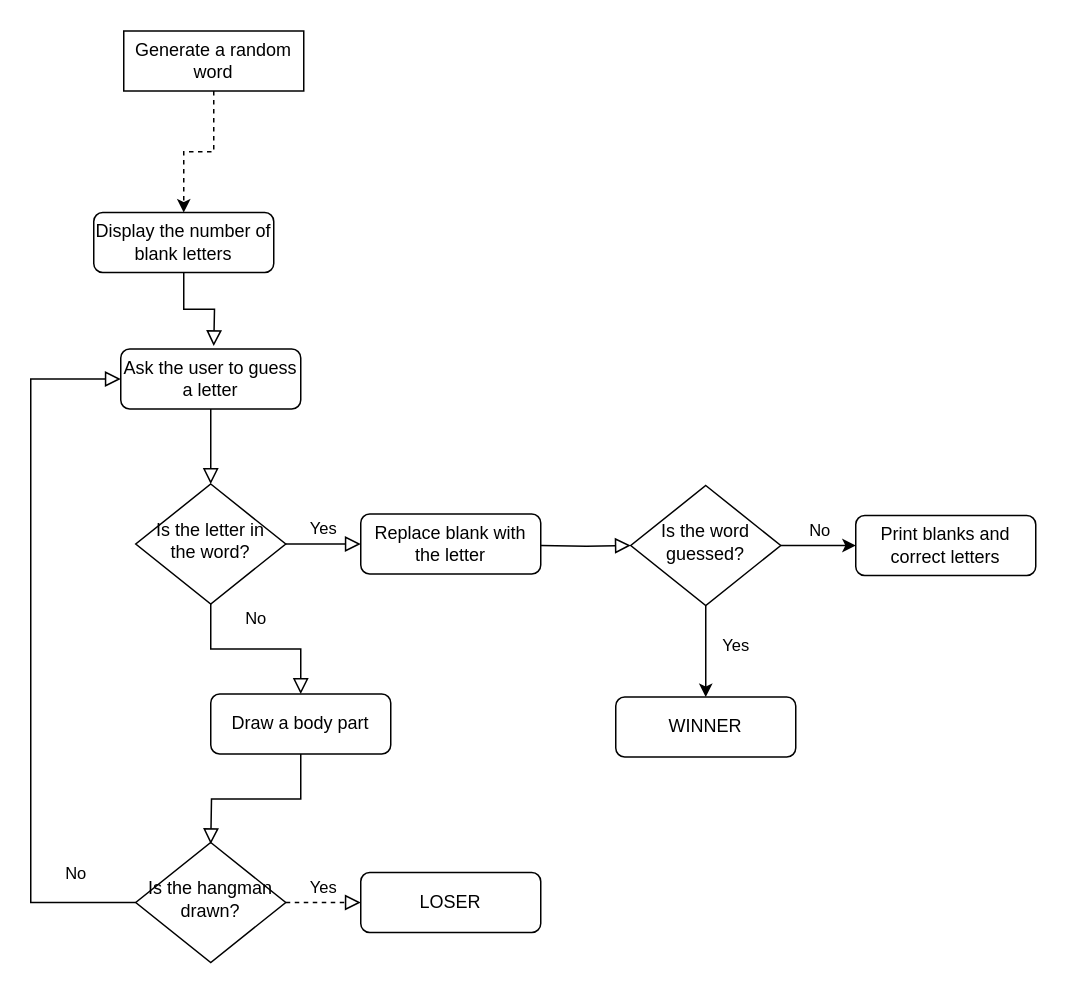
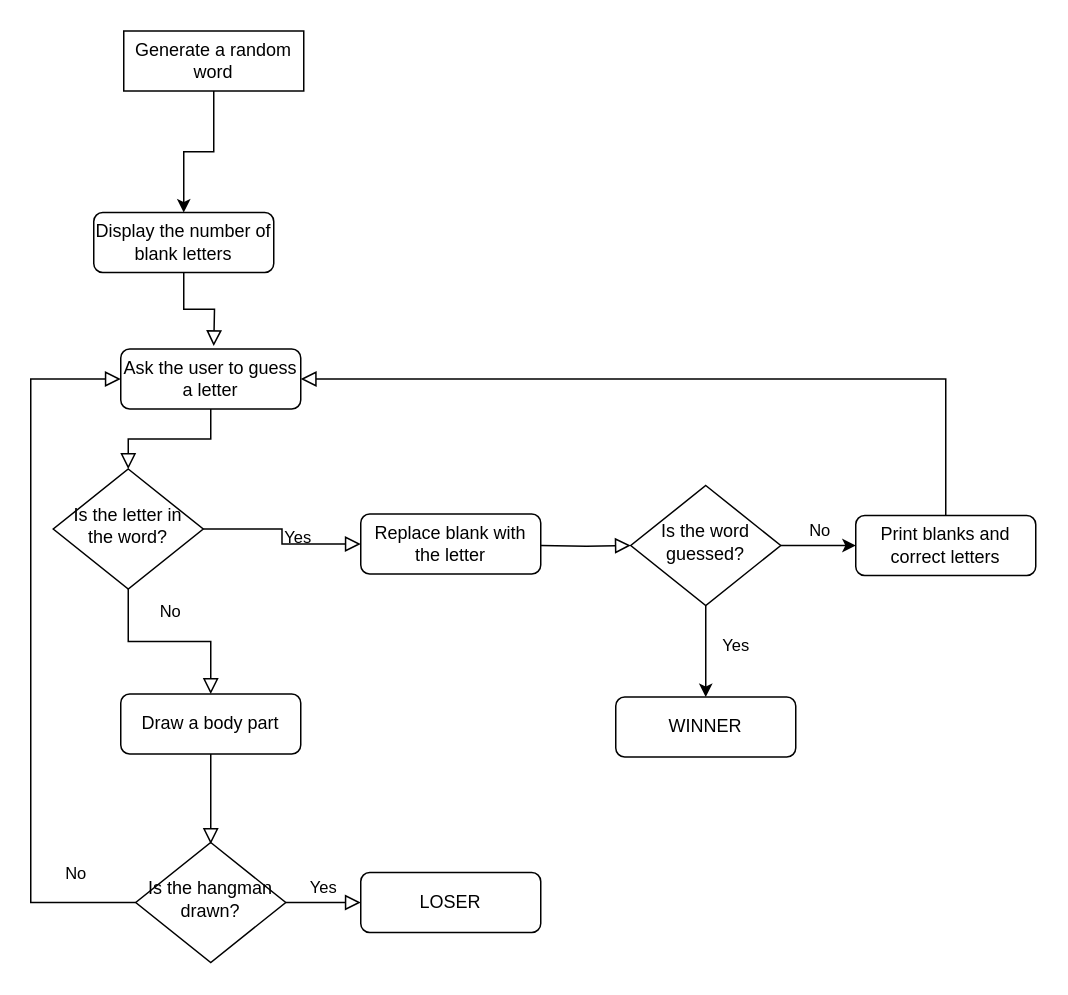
edge "Generate a random word" -> "Display the number of blank letters": style dashed -> solid
edge "Print blanks and correct letters" -> "Ask the user to guess a letter": added
node "Is the letter in the word?": moved (211, 544) -> (128, 529)
node "Draw a body part": moved (301, 724) -> (211, 724)
edge "Is the hangman drawn?" -> "LOSER": style dashed -> solid
